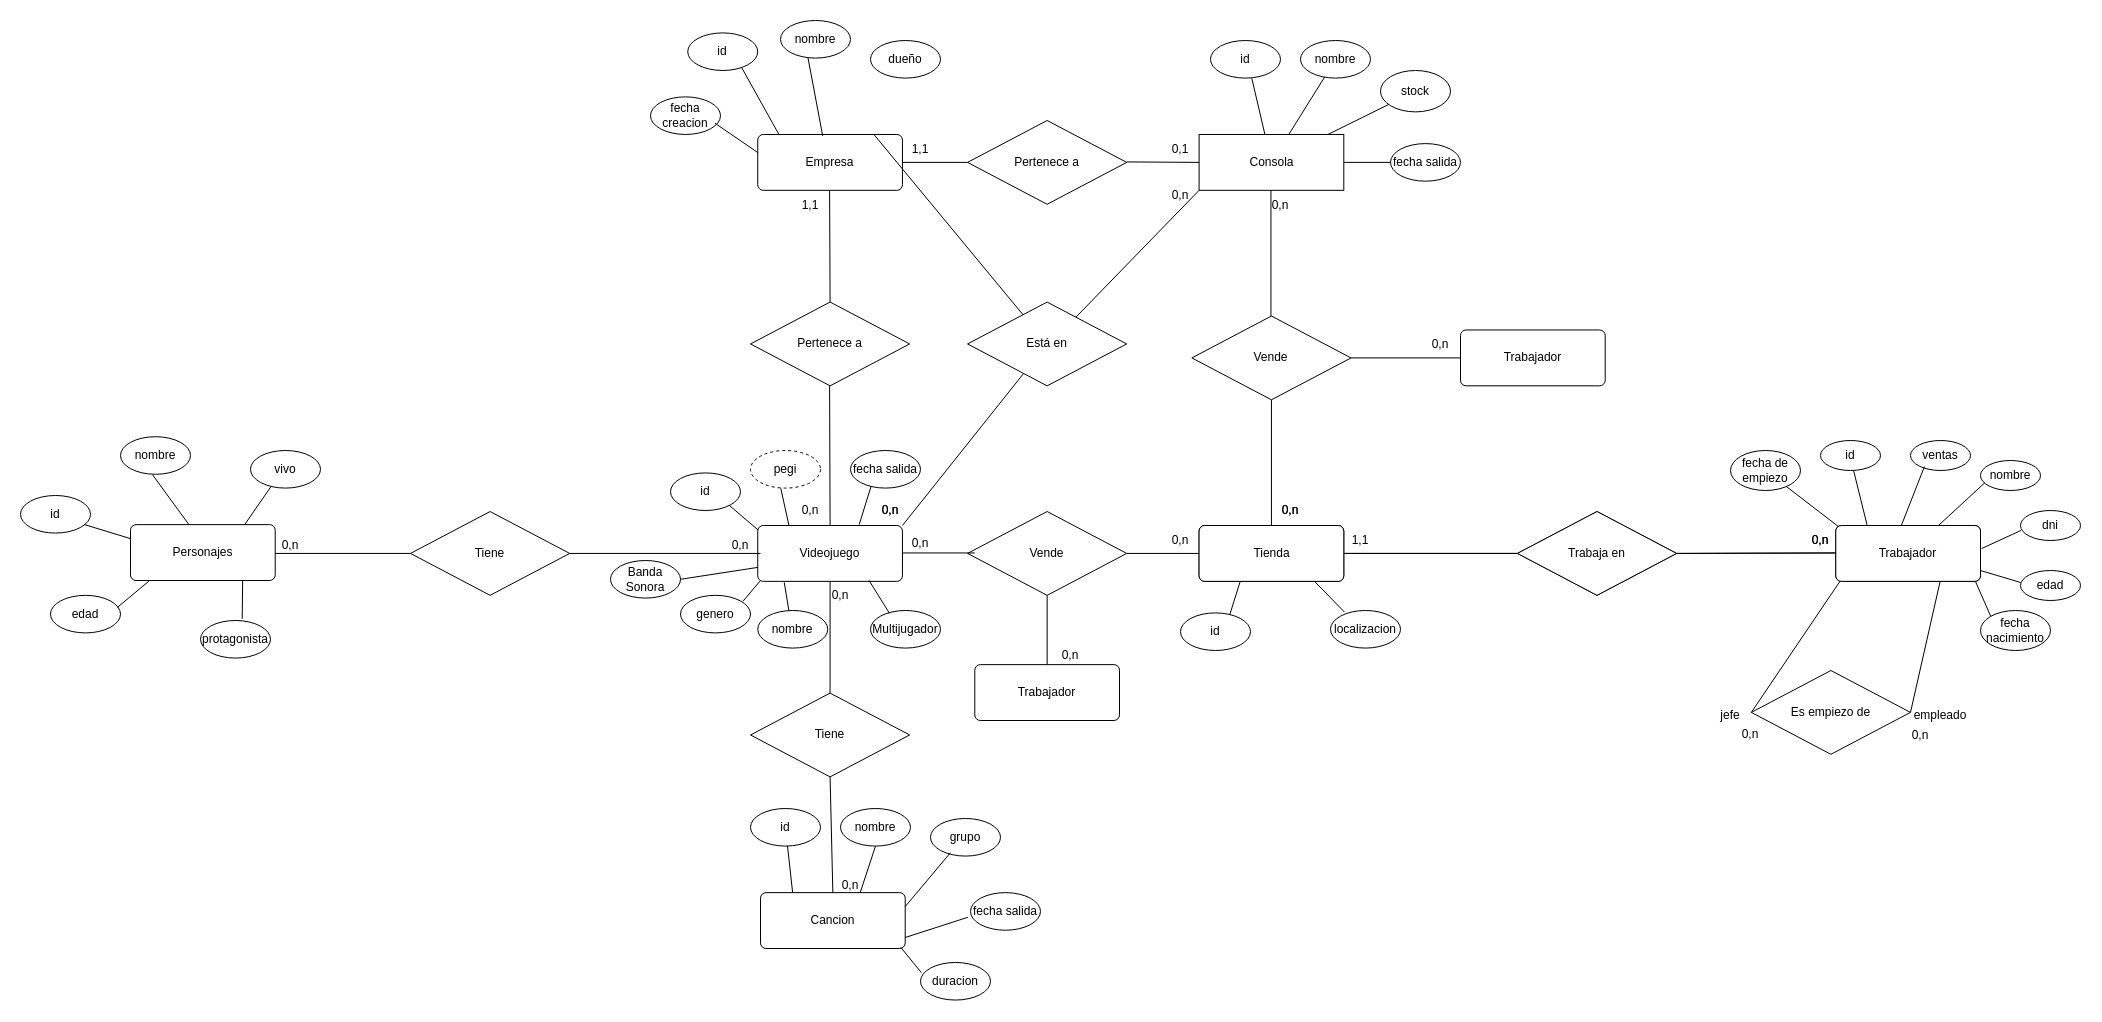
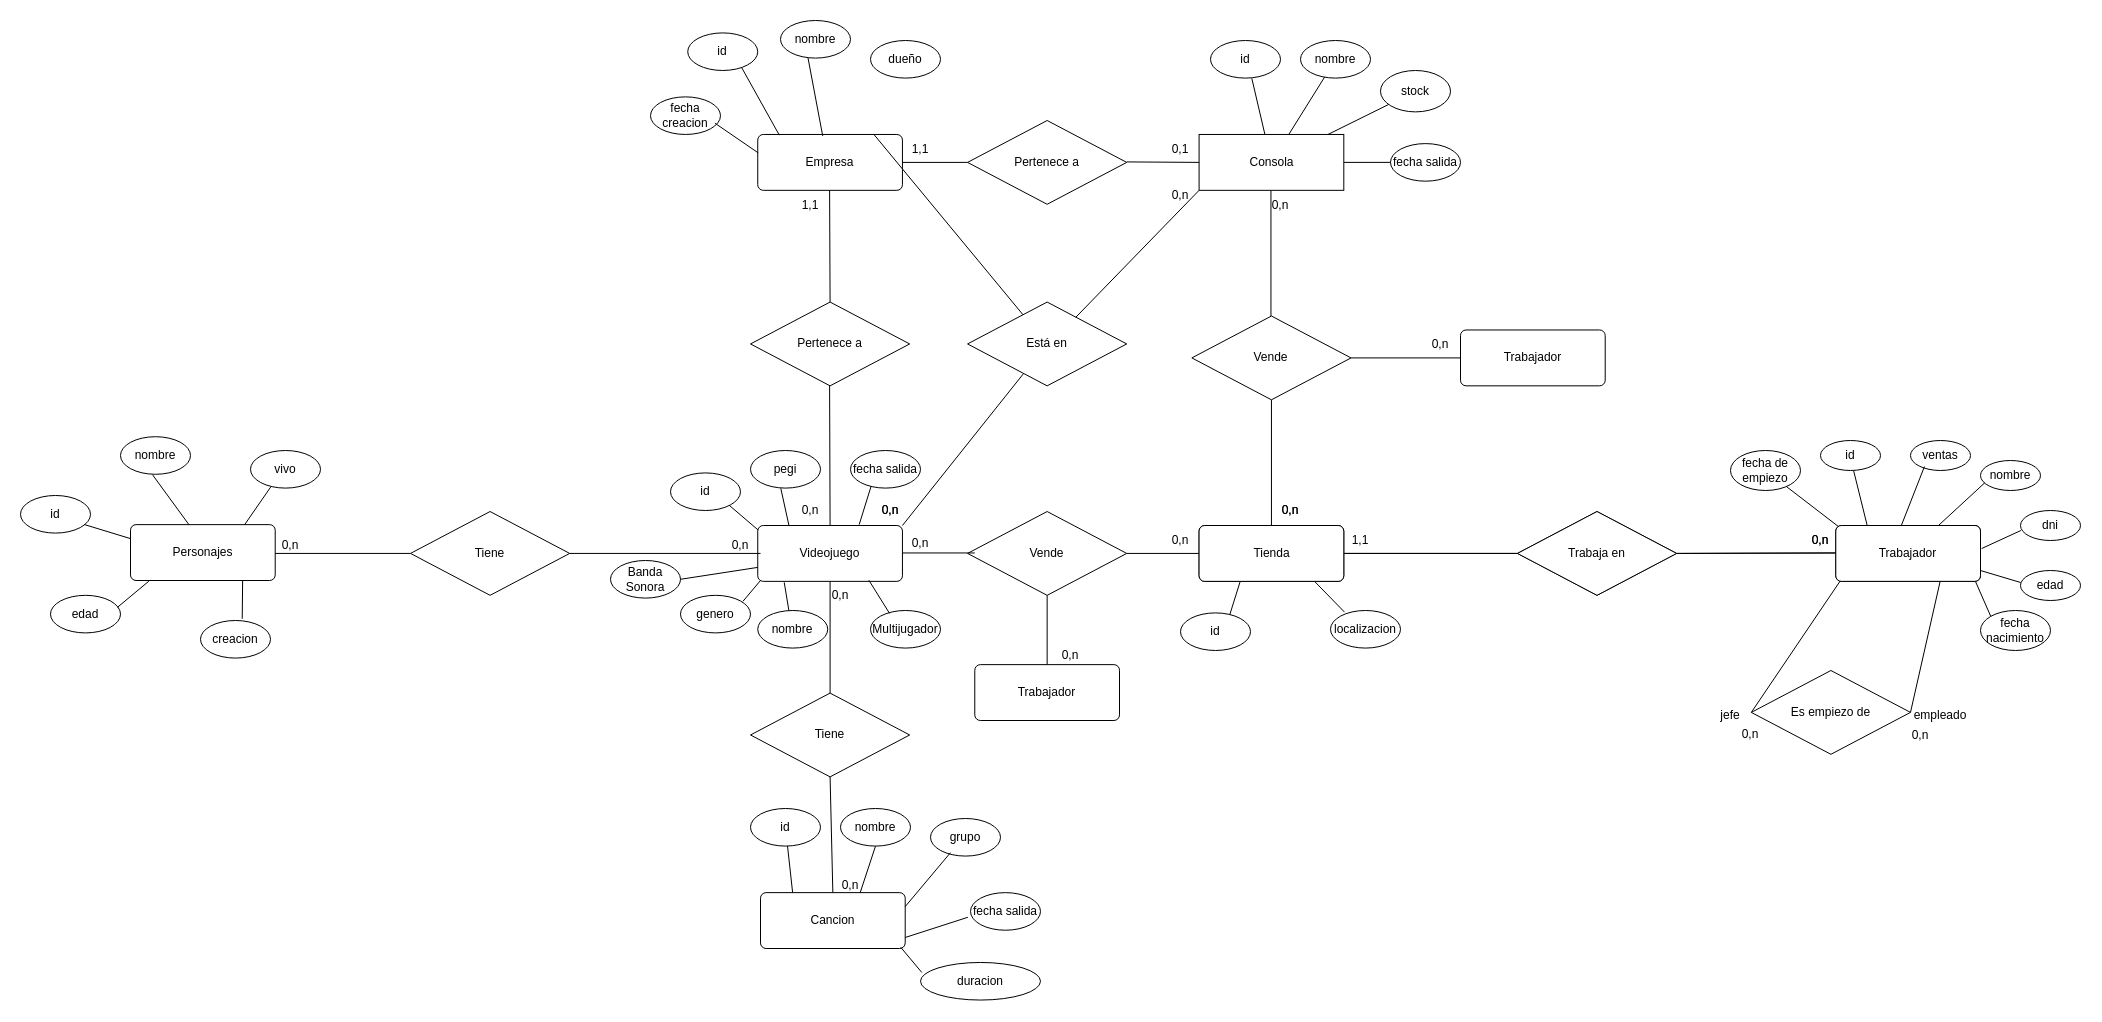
node "pegi": style dashed -> solid
node "protagonista": label "protagonista" -> "creacion"
node "duracion": size 70x38 -> 120x38
